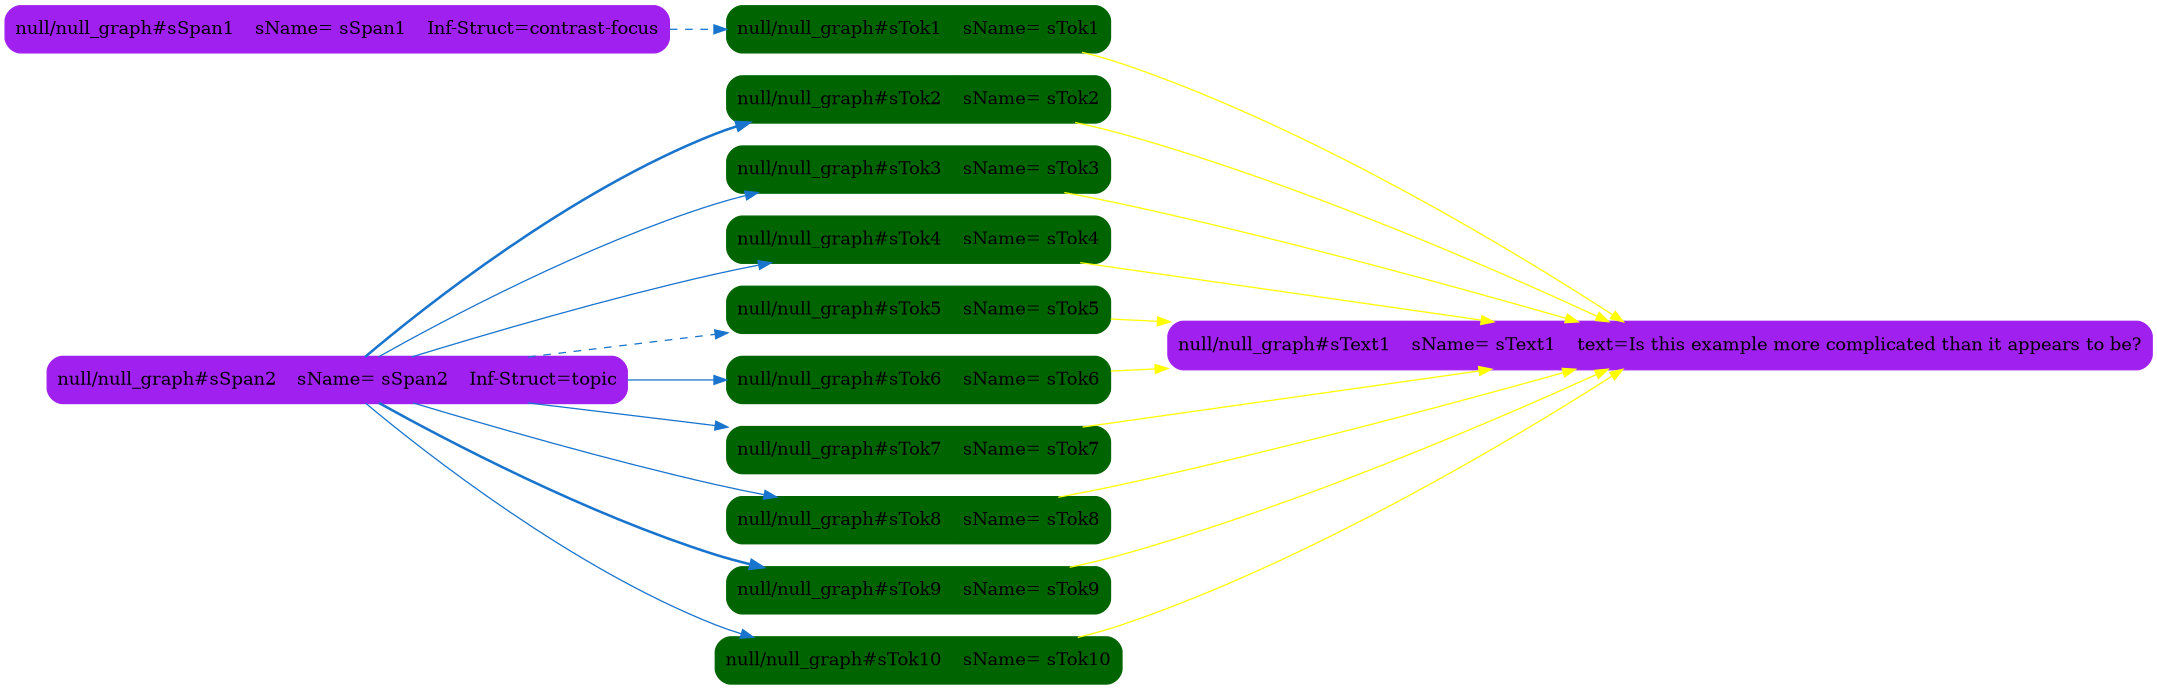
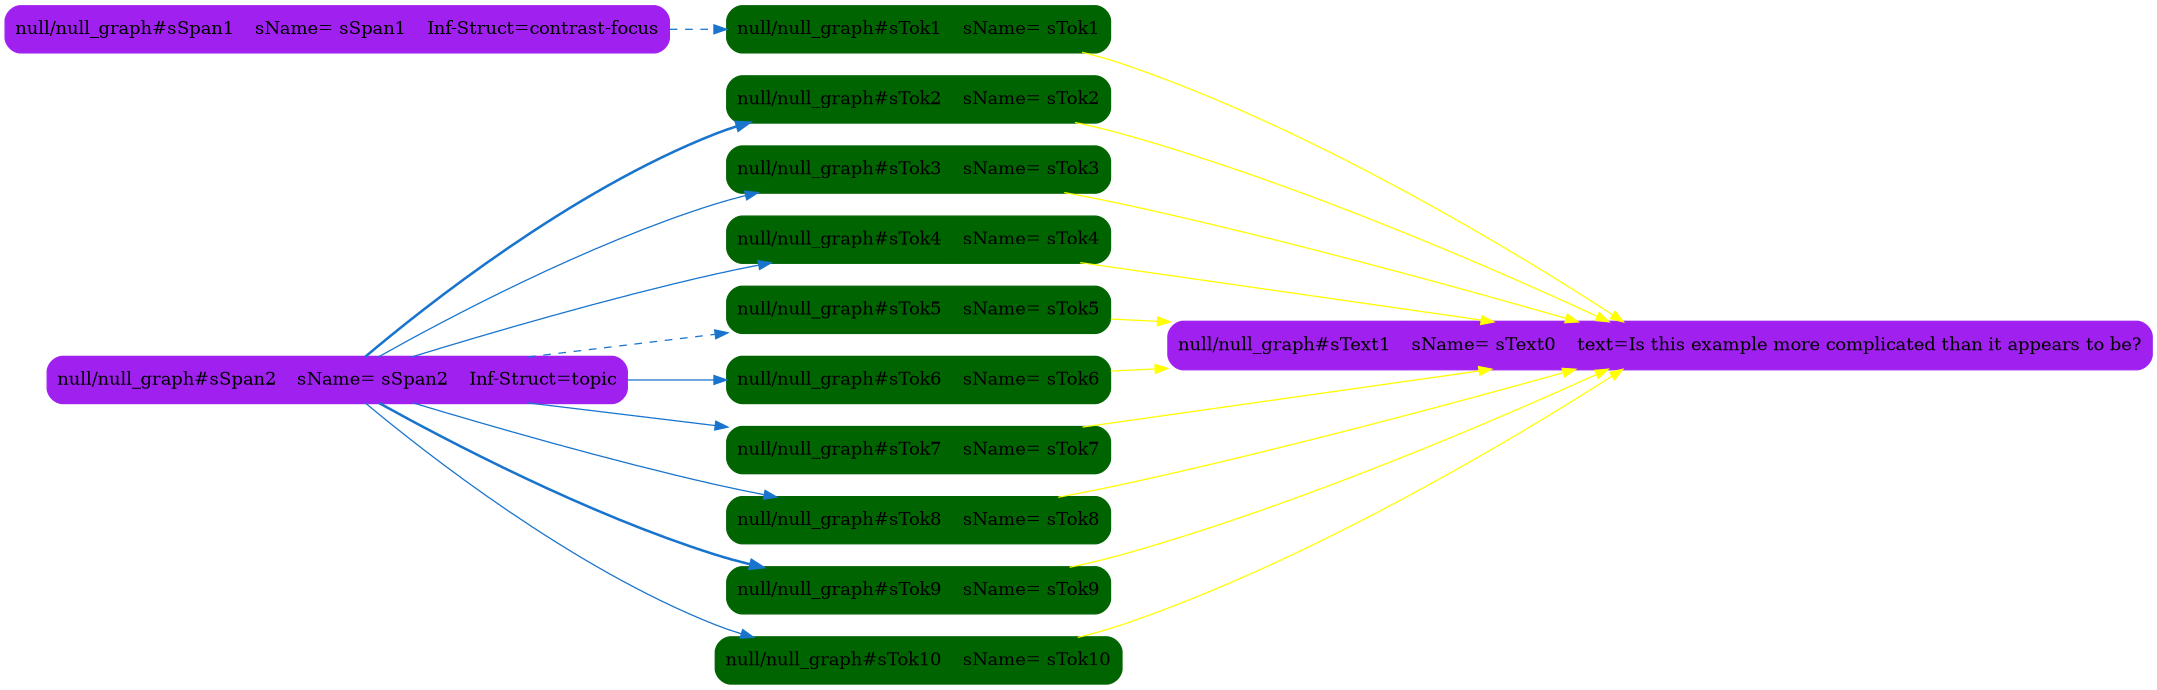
node "null/null_graph#sText1": text "sName= sText1" -> "sName= sText0"
